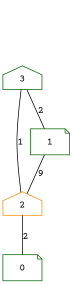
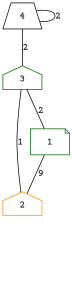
node "4": added
node "0": removed
